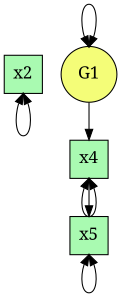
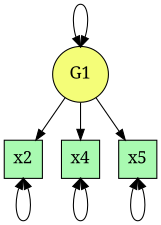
edge "G1" -> "x2": added
edge "x4" -> "x5": now "G1" -> "x5"
